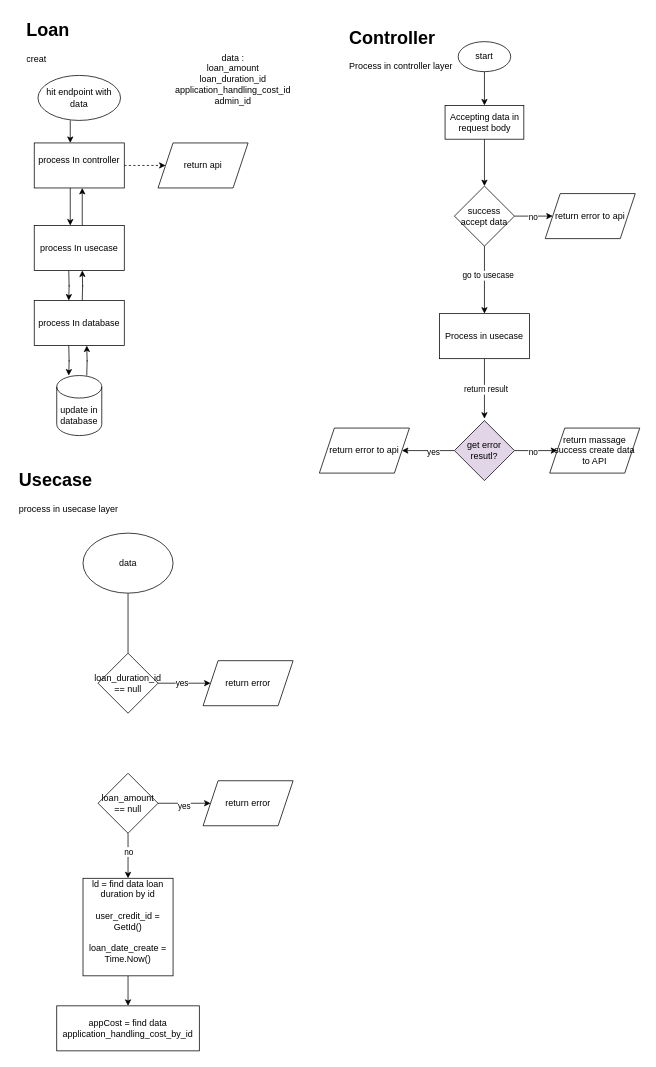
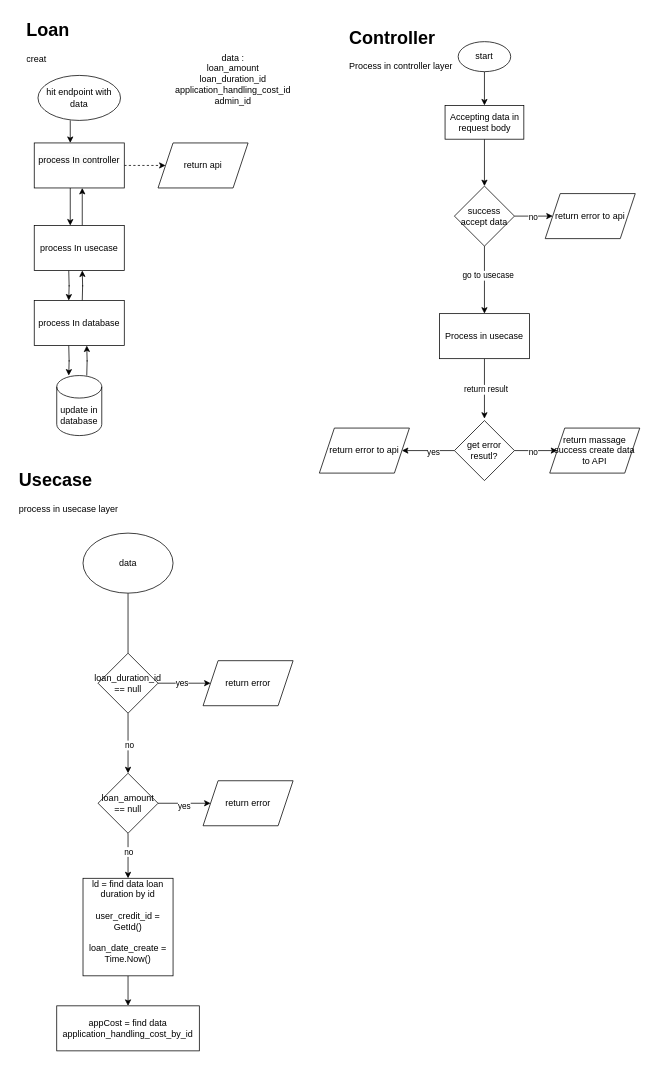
node "get error resutl?": fillcolor #e1d5e7 -> #ffffff
edge "loan_duration_id == null" -> "loan_amount == null": added, label "no"
